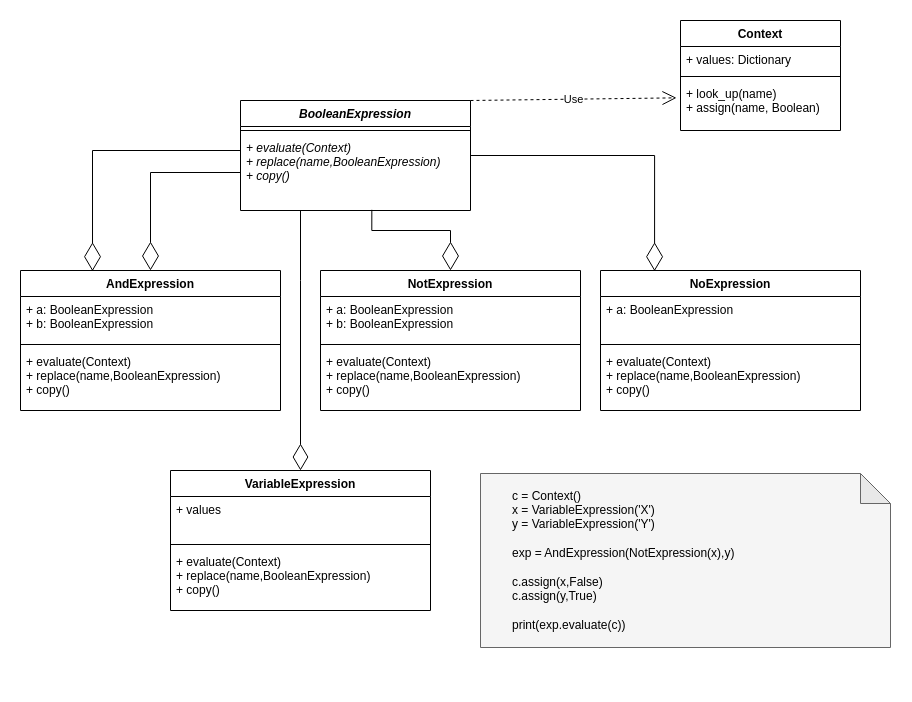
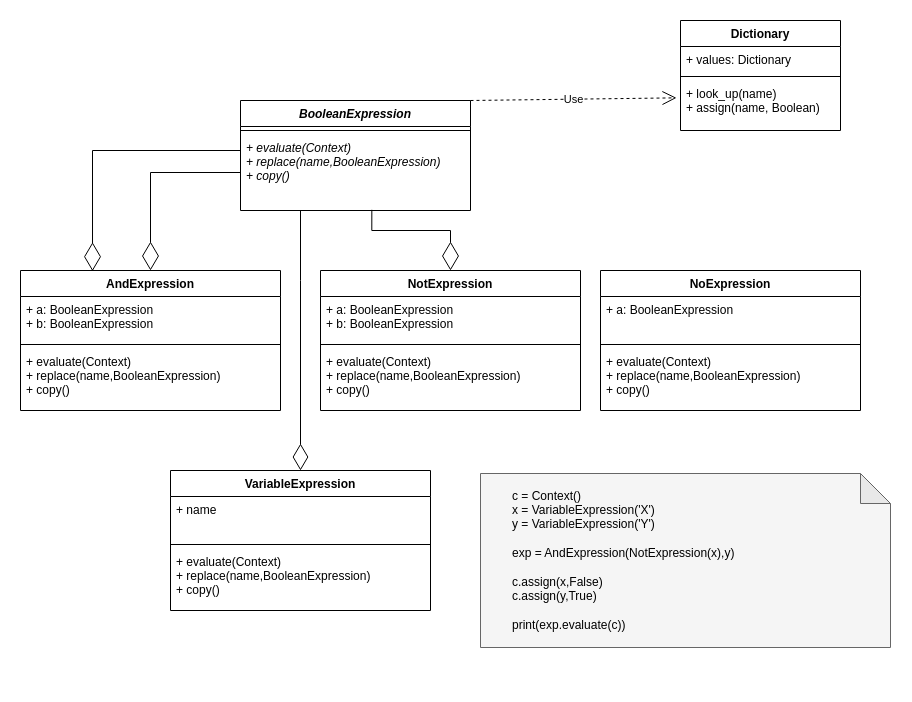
node "Context": label "Context" -> "Dictionary"
edge "BooleanExpression" -> "NoExpression": removed
node "+ values": label "+ values" -> "+ name"
